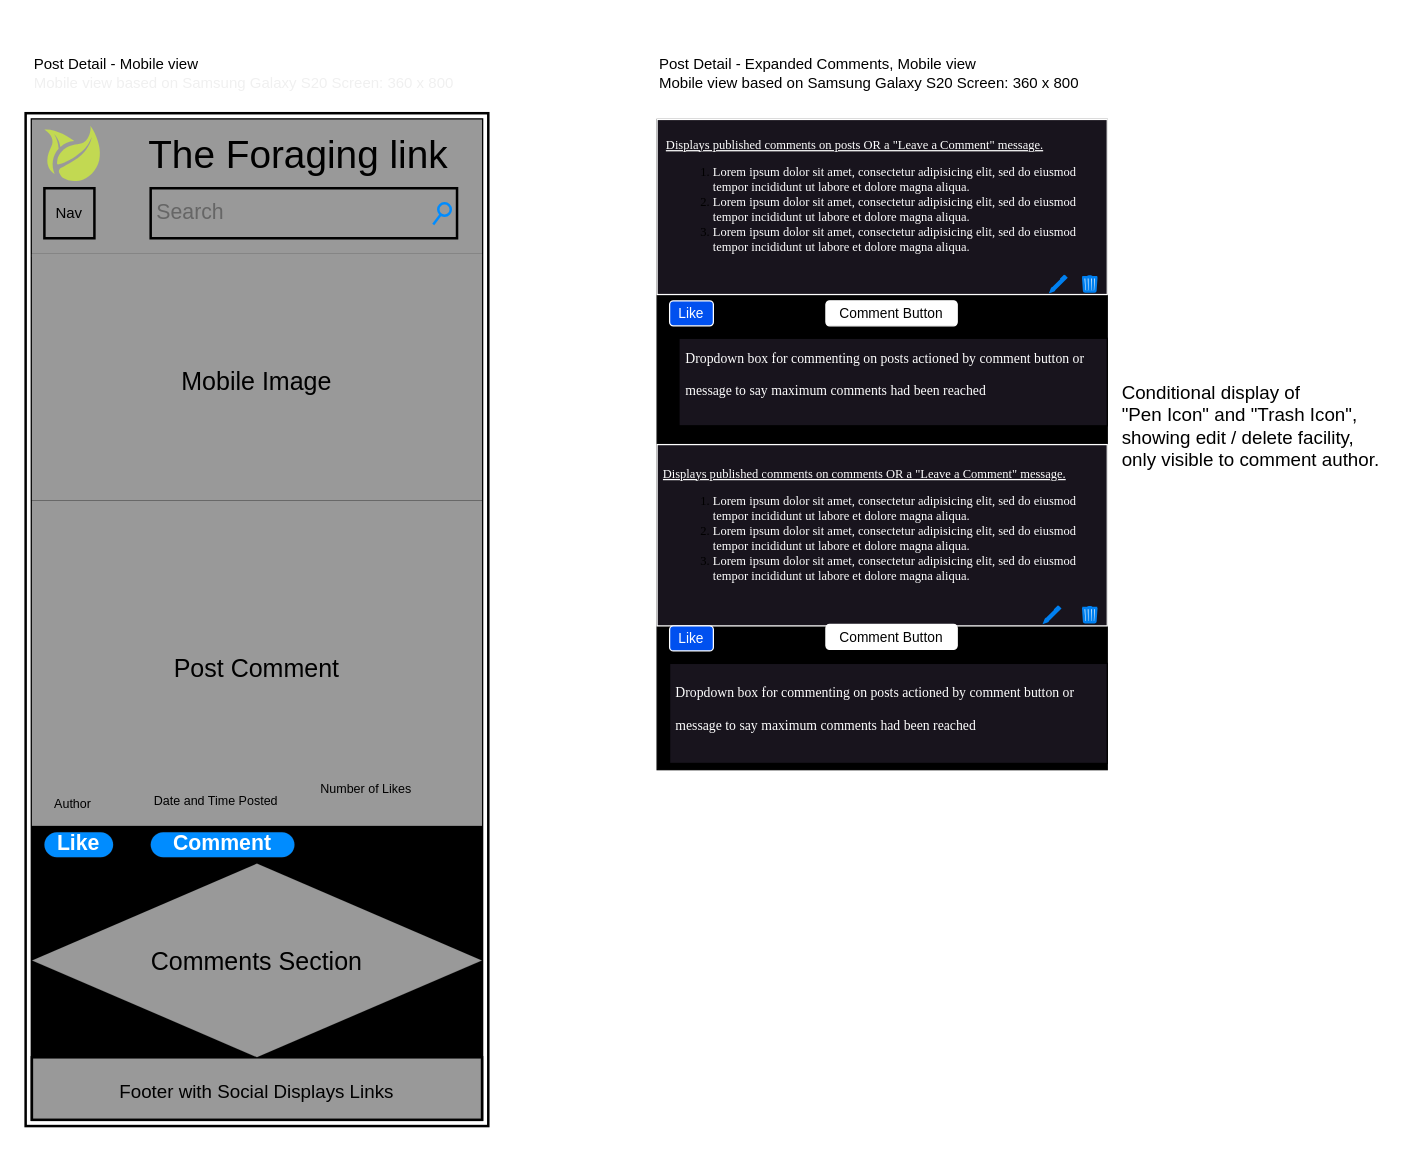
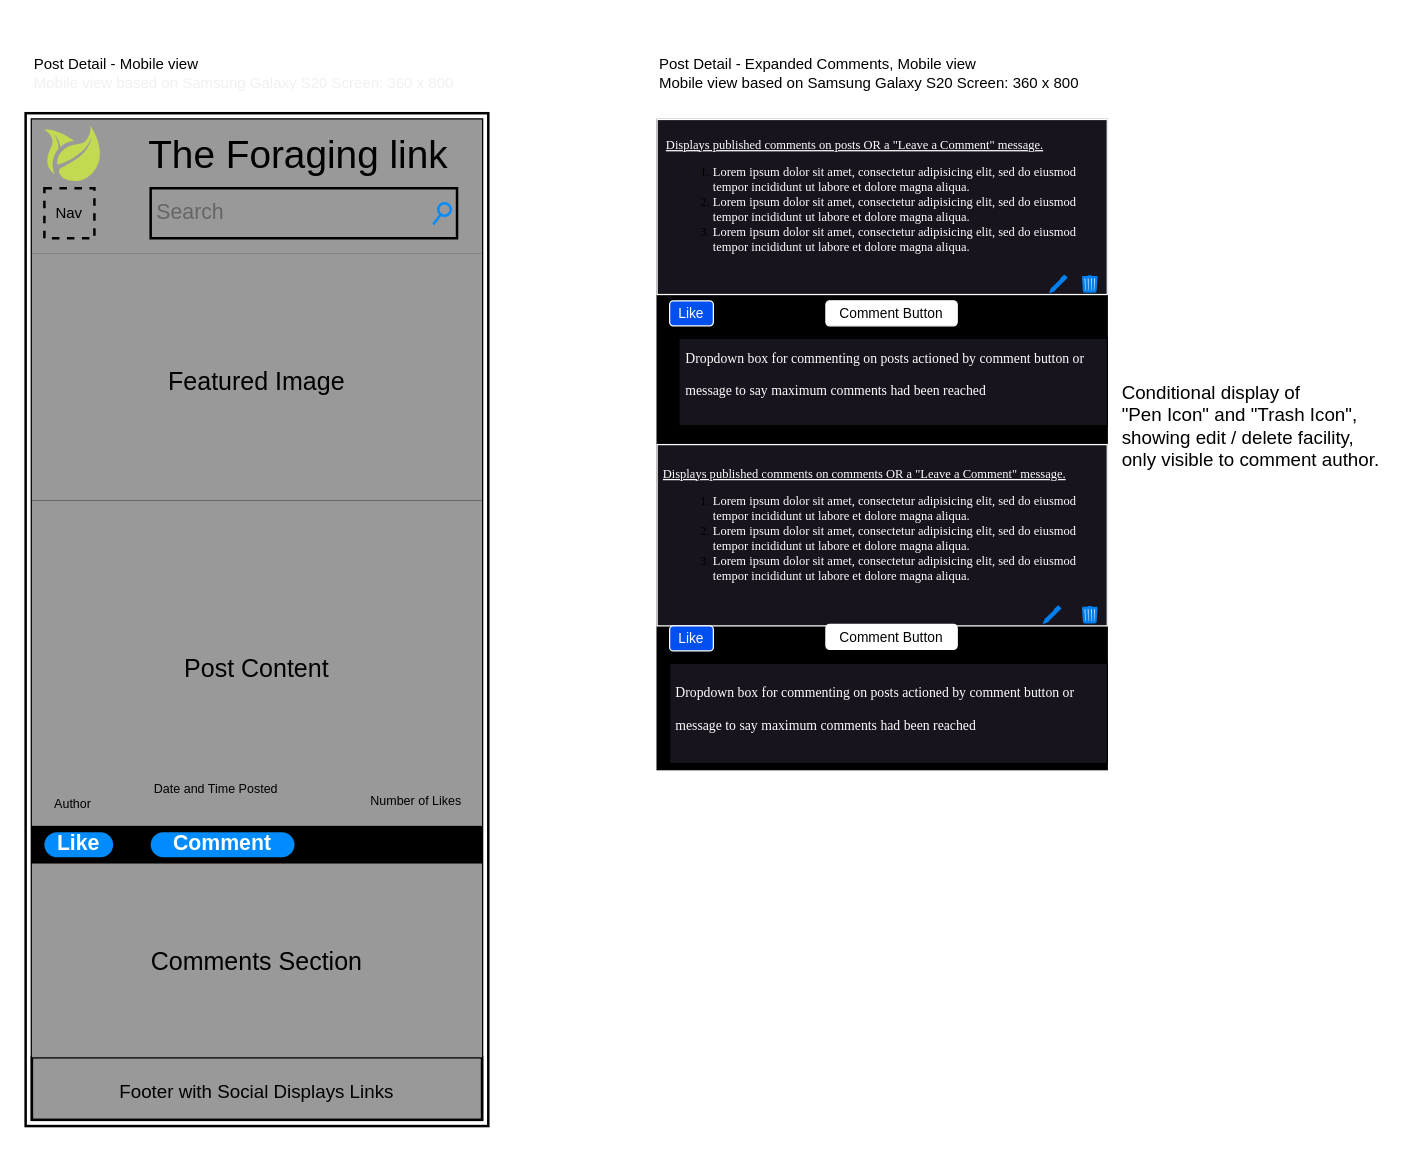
node "Nav": style solid -> dashed
node "Mobile Image": label "Mobile Image" -> "Featured Image"
node "Post Comment": label "Post Comment" -> "Post Content"
node "Number of Likes": moved (366, 788) -> (416, 801)
node "Date and Time Posted": moved (216, 801) -> (216, 788)
node "Comments Section": shape diamond -> rectangle
